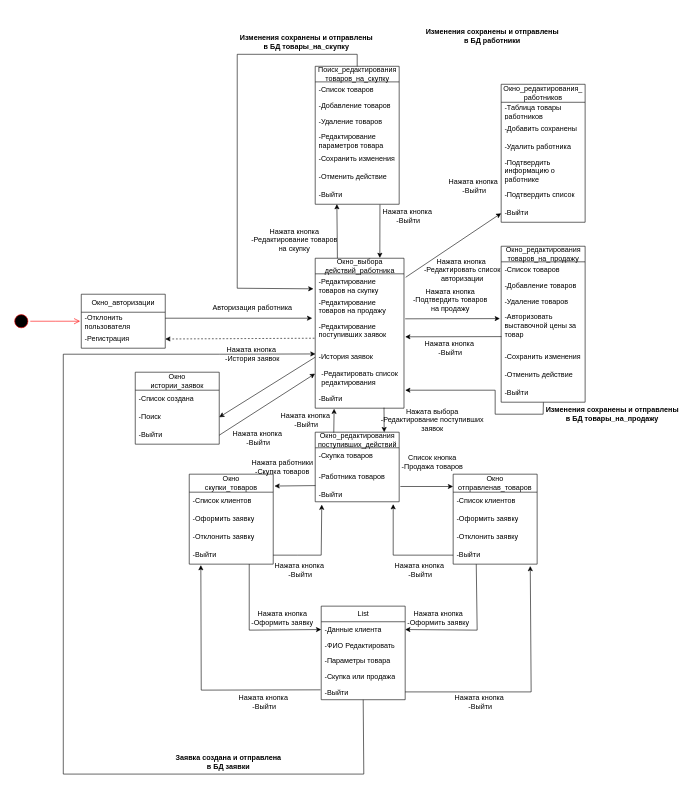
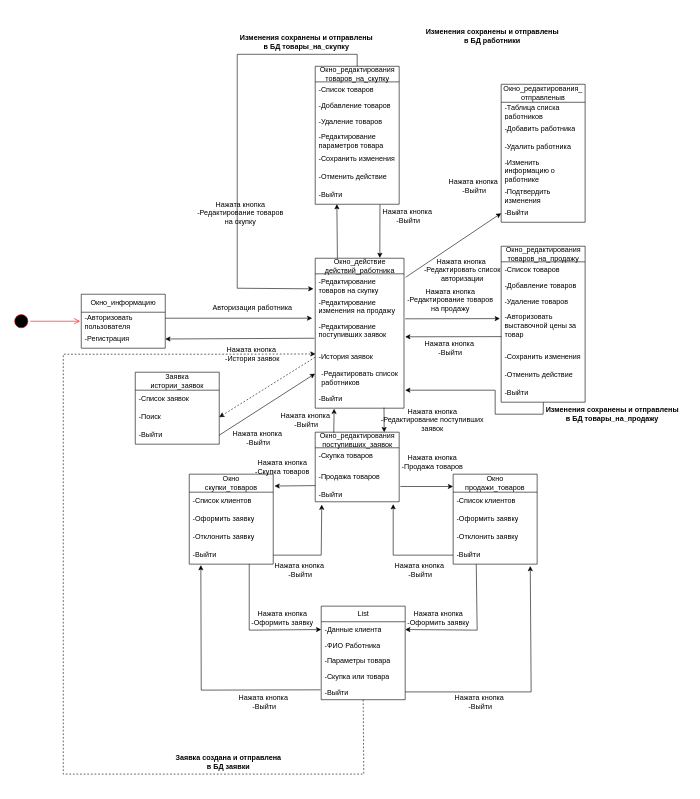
node "Поиск_редактирования товаров_на_скупку": label "Поиск_редактирования товаров_на_скупку" -> "Окно_редактирования товаров_на_скупку"
node "Окно_редактирования_ работников": label "Окно_редактирования_ работников" -> "Окно_редактирования_ отправленыв"
node "-Таблица товары работников": label "-Таблица товары работников" -> "-Таблица списка работников"
node "-Добавить сохранены": label "-Добавить сохранены" -> "-Добавить работника"
node "-Подтвердить информацию о работнике": label "-Подтвердить информацию о работнике" -> "-Изменить информацию о работнике"
node "-Подтвердить список": label "-Подтвердить список" -> "-Подтвердить изменения"
node "Нажата кнопка -Редактирование товаров на скупку": moved (294, 240) -> (240, 213)
node "Окно_выбора действий_работника": label "Окно_выбора действий_работника" -> "Окно_действие действий_работника"
node "Нажата кнопка -Подтвердить товаров на продажу": label "Нажата кнопка -Подтвердить товаров на продажу" -> "Нажата кнопка -Редактирование товаров на продажу"
node "Окно_авторизации": label "Окно_авторизации" -> "Окно_информацию"
node "-Редактирование товаров на продажу": label "-Редактирование товаров на продажу" -> "-Редактирование изменения на продажу"
node "-Отклонить пользователя": label "-Отклонить пользователя" -> "-Авторизовать пользователя"
edge "-Редактирование поступивших заявок" -> "-Регистрация": style dashed -> solid
node "-Редактировать список редактирования": label "-Редактировать список редактирования" -> "-Редактировать список работников"
node "Окно истории_заявок": label "Окно истории_заявок" -> "Заявка истории_заявок"
edge "-История заявок" -> "-Поиск": style solid -> dashed
node "-Список создана": label "-Список создана" -> "-Список заявок"
node "Нажата выбора -Редактирование поступивших заявок": label "Нажата выбора -Редактирование поступивших заявок" -> "Нажата кнопка -Редактирование поступивших заявок"
node "Окно_редактирования поступивших_действий": label "Окно_редактирования поступивших_действий" -> "Окно_редактирования поступивших_заявок"
node "Список кнопка -Продажа товаров": label "Список кнопка -Продажа товаров" -> "Нажата кнопка -Продажа товаров"
node "Нажата работники -Скупка товаров": label "Нажата работники -Скупка товаров" -> "Нажата кнопка -Скупка товаров"
node "-Работника товаров": label "-Работника товаров" -> "-Продажа товаров"
node "Окно отправленав_товаров": label "Окно отправленав_товаров" -> "Окно продажи_товаров"
edge "List" -> "-История заявок": style solid -> dashed
node "-ФИО Редактировать": label "-ФИО Редактировать" -> "-ФИО Работника"
node "-Скупка или продажа": label "-Скупка или продажа" -> "-Скупка или товара"
